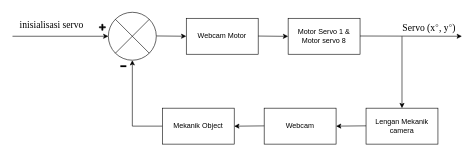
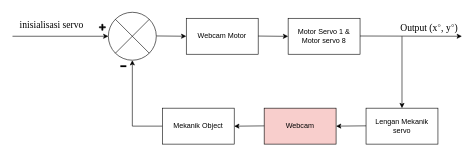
node "Servo (x°, y°)": label "Servo (x°, y°)" -> "Output (x°, y°)"
node "Webcam": fillcolor #ffffff -> #f8cecc
node "Lengan Mekanik camera": label "Lengan Mekanik camera" -> "Lengan Mekanik servo"
